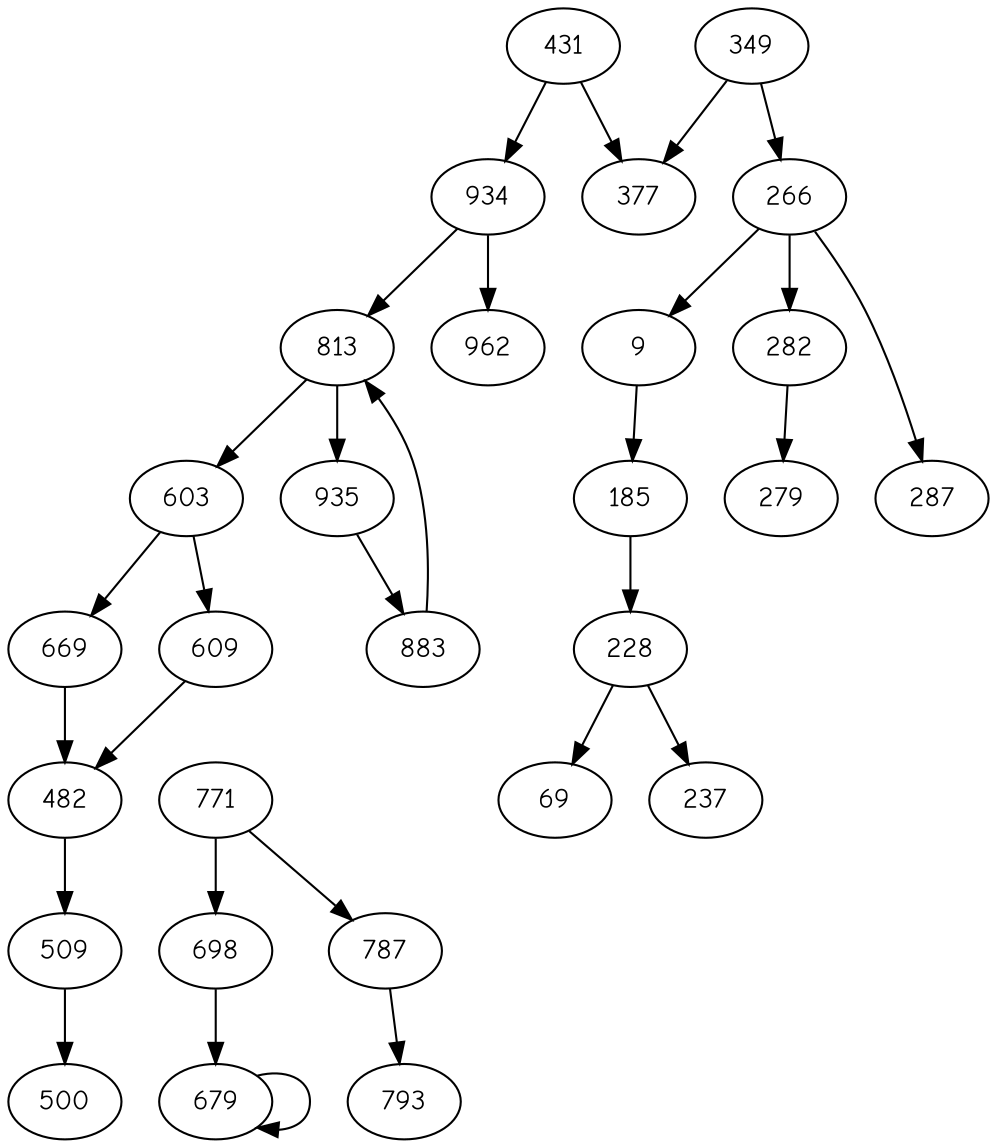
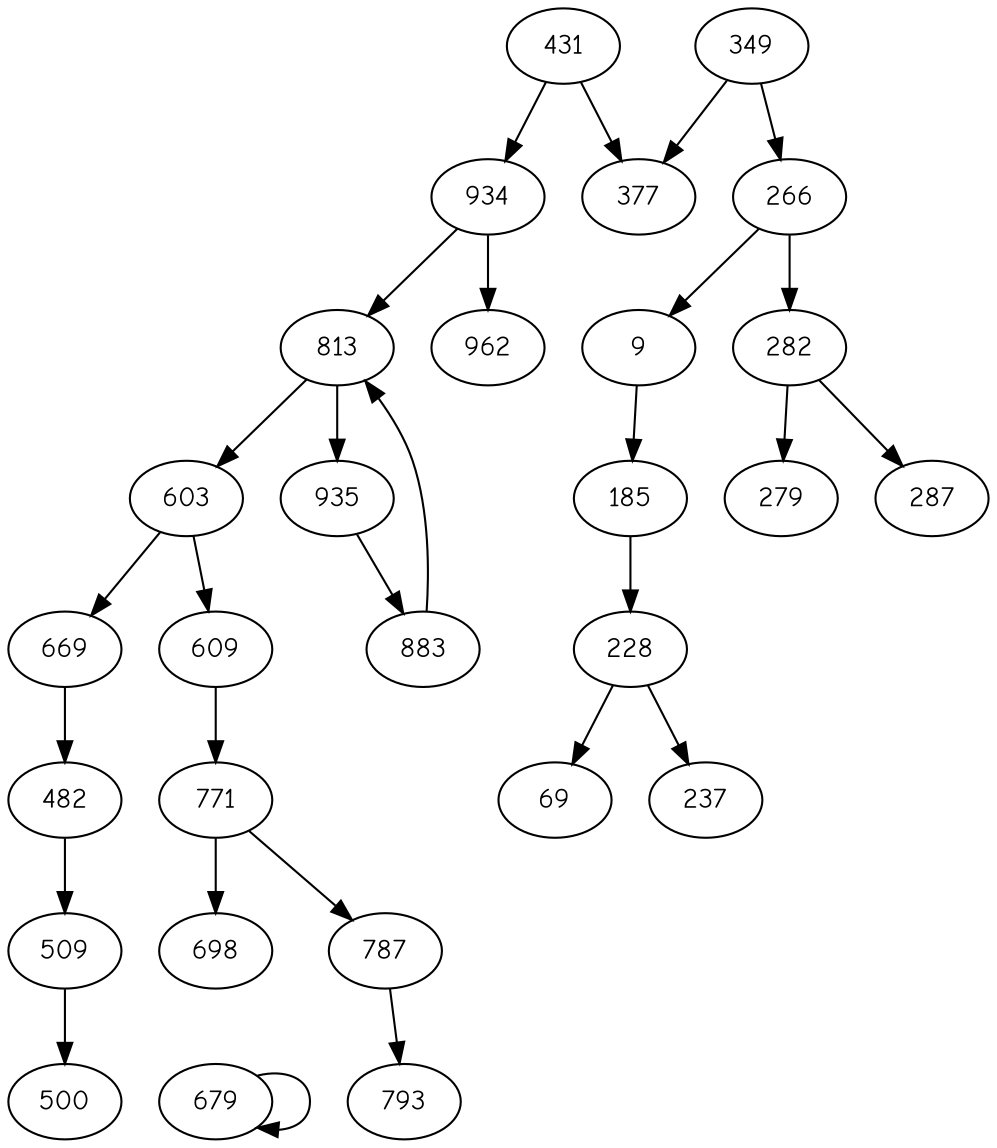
edge "266" -> "287": now "282" -> "287"
edge "609" -> "482": now "609" -> "771"
edge "698" -> "679": removed
